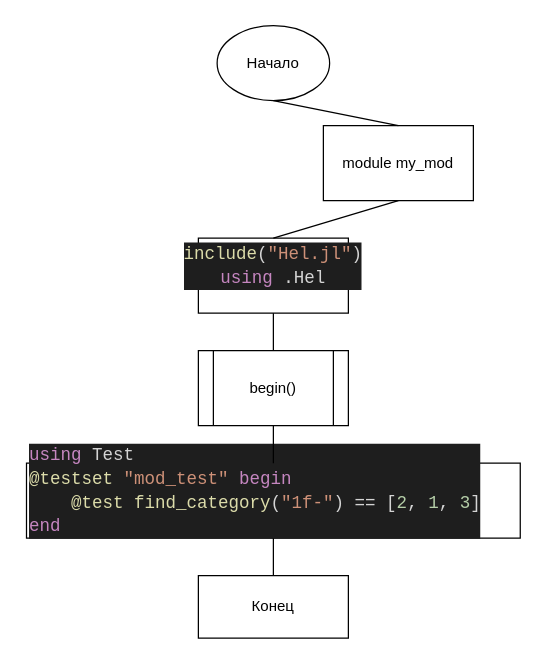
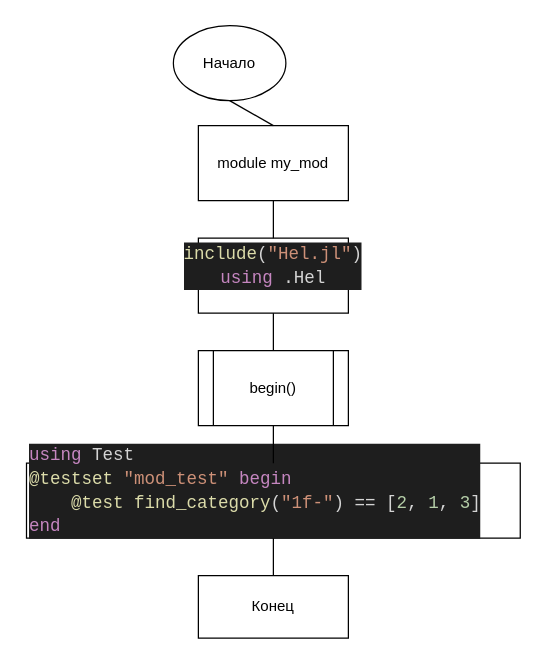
node "Начало": moved (273, 63) -> (229, 63)
node "module my_mod": moved (398, 163) -> (273, 163)
